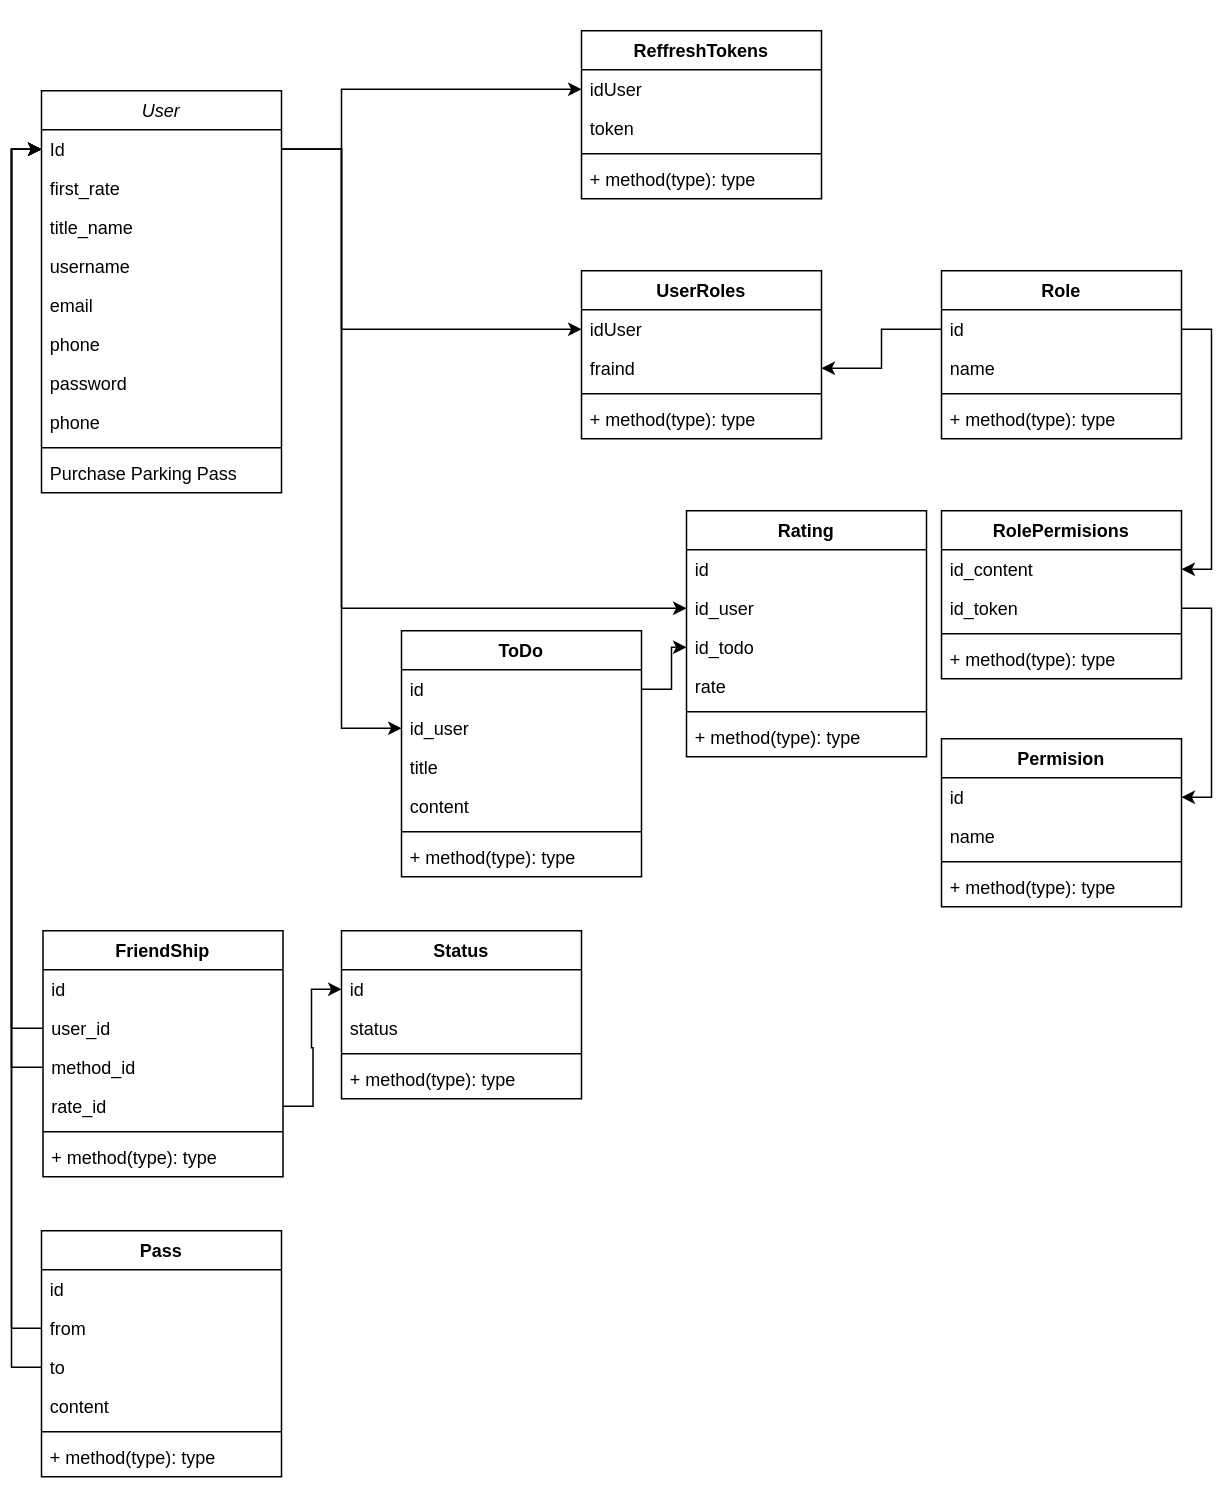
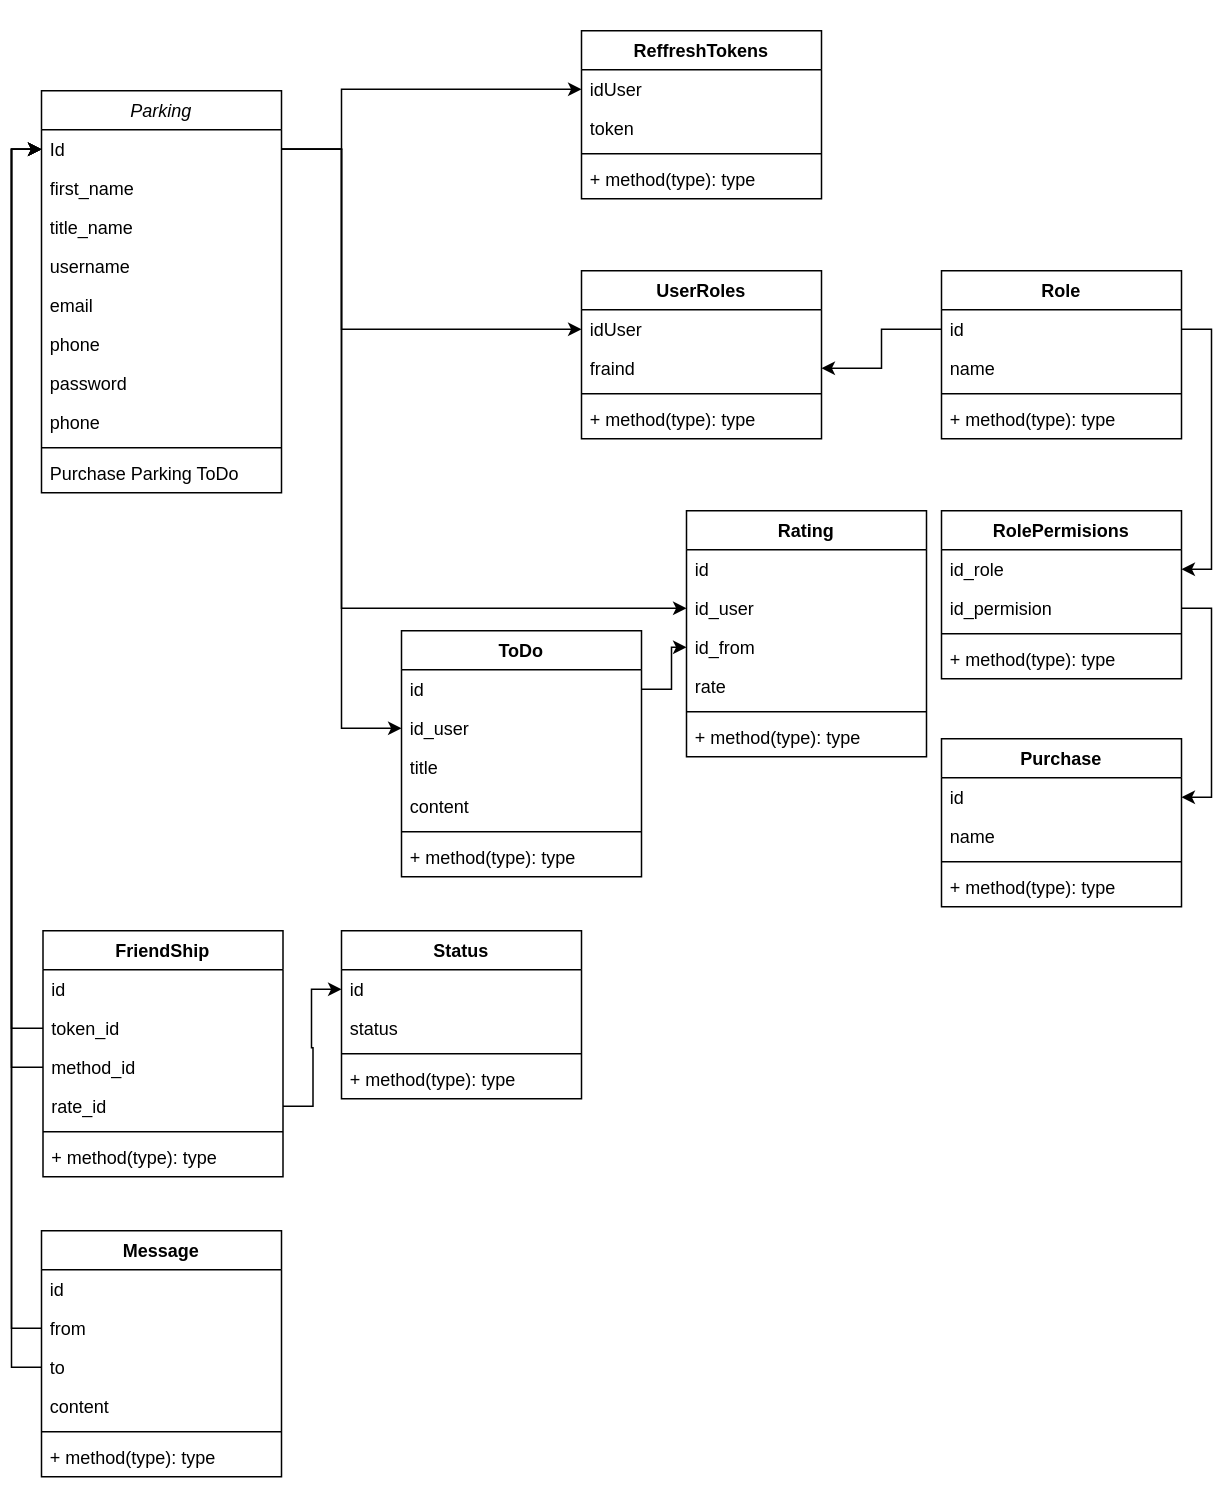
node "User": label "User" -> "Parking"
node "first_rate": label "first_rate" -> "first_name"
node "Purchase Parking Pass": label "Purchase Parking Pass" -> "Purchase Parking ToDo"
node "id_content": label "id_content" -> "id_role"
node "id_token": label "id_token" -> "id_permision"
node "id_todo": label "id_todo" -> "id_from"
node "Permision": label "Permision" -> "Purchase"
node "user_id": label "user_id" -> "token_id"
node "Pass": label "Pass" -> "Message"
